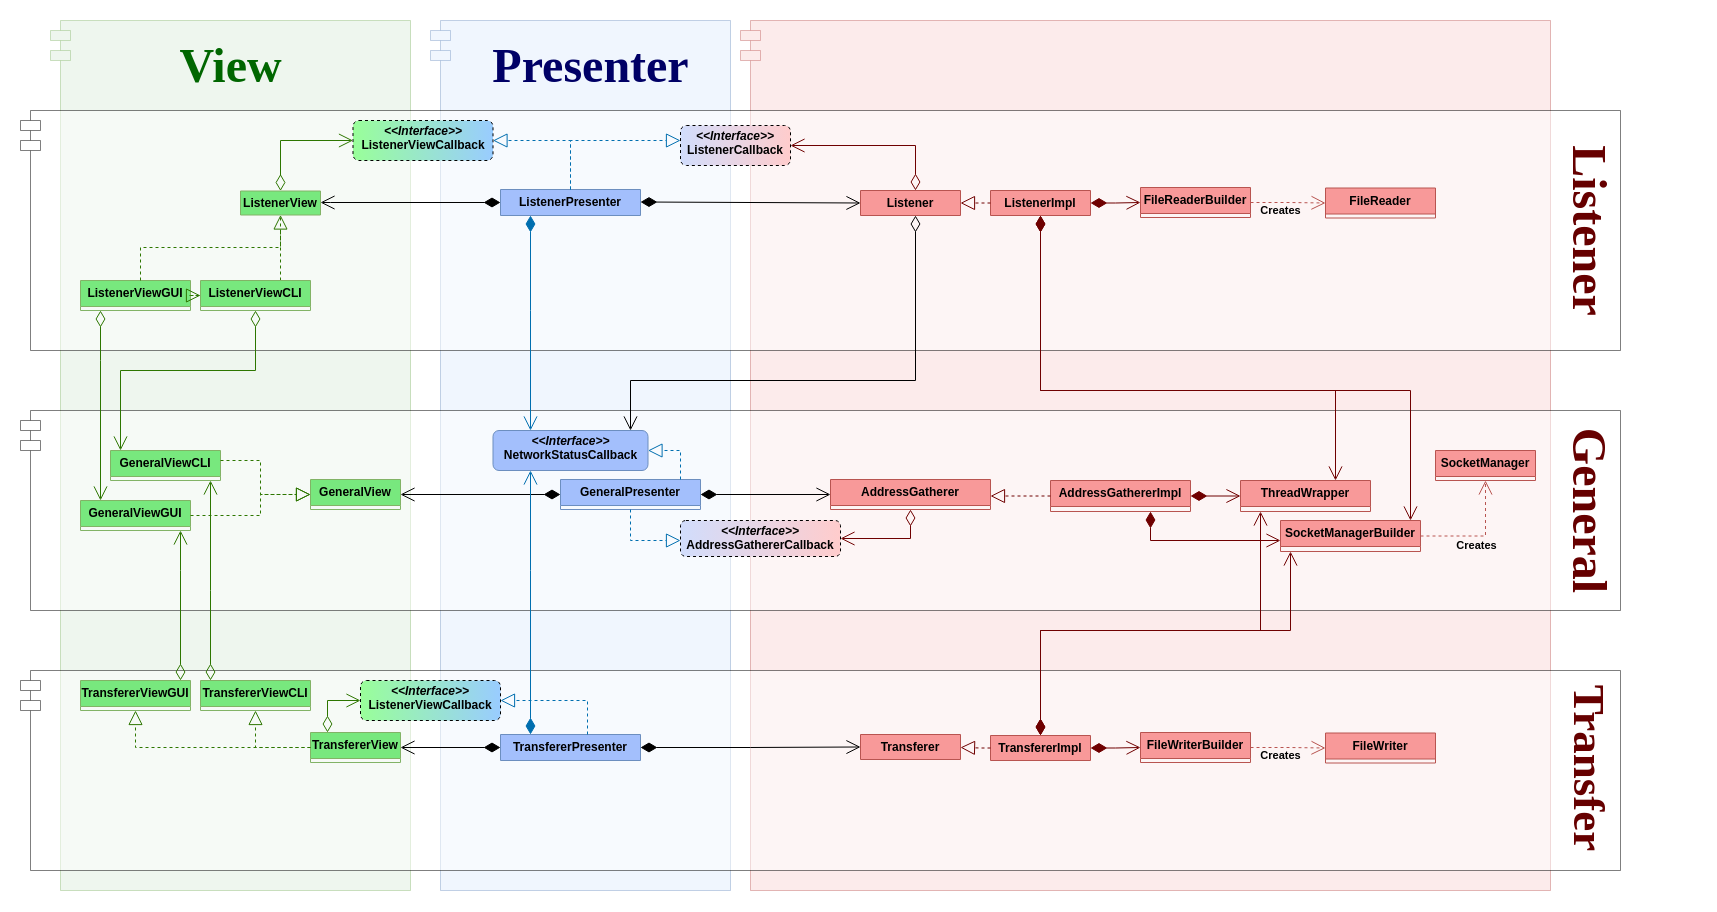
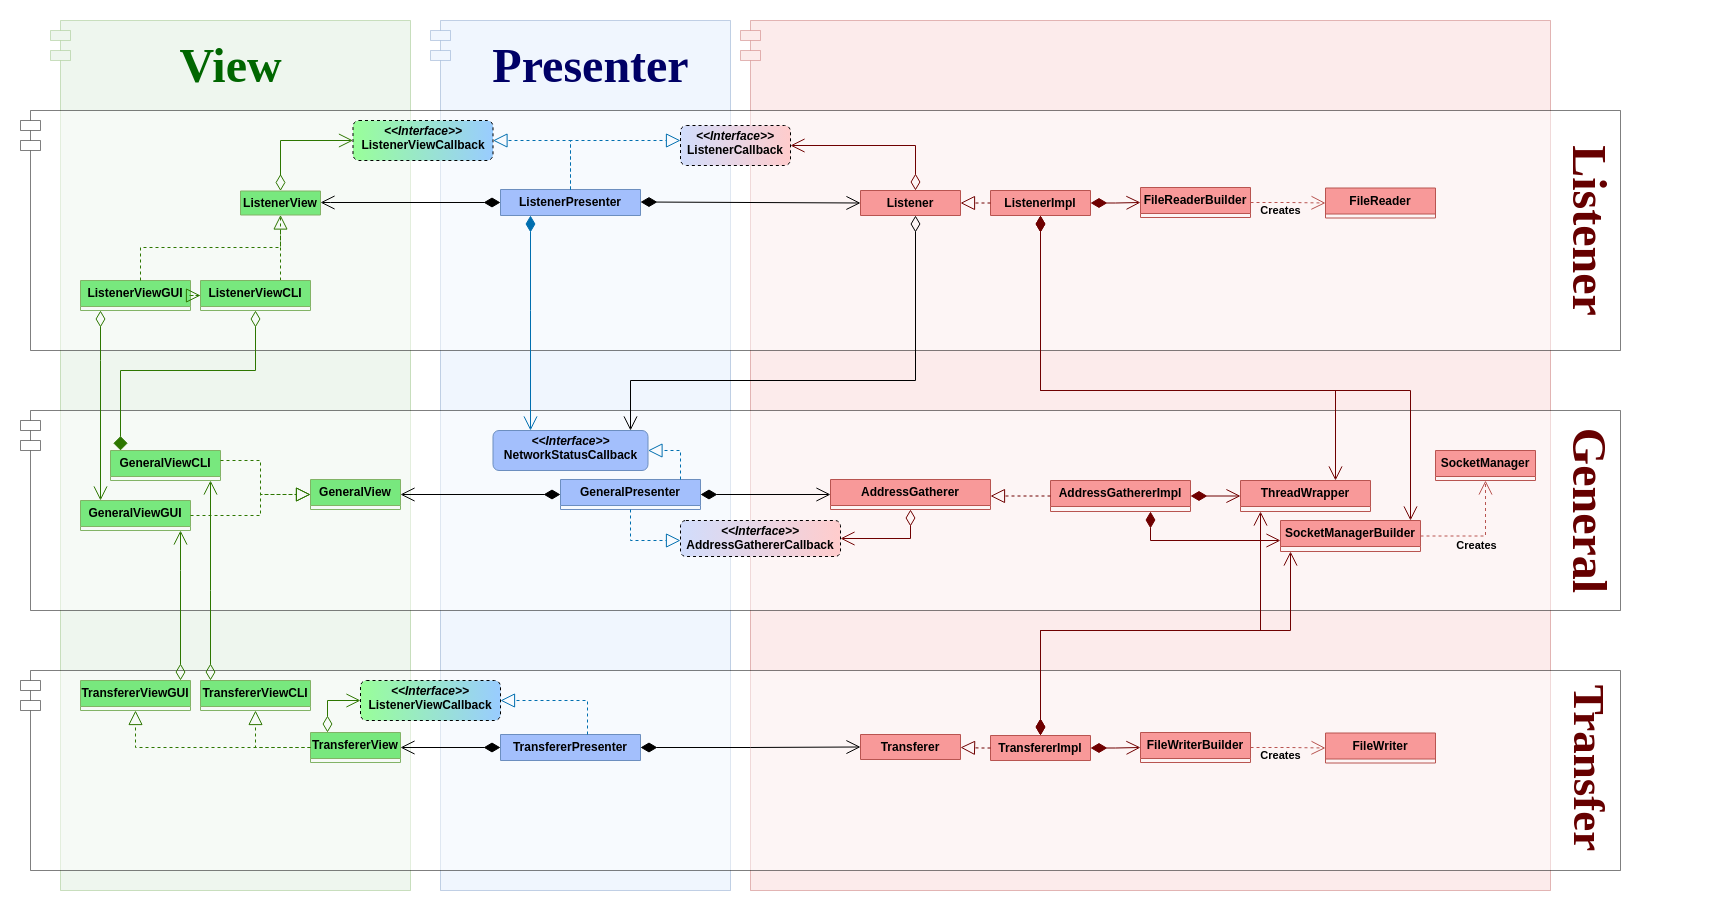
edge "ListenerViewCLI" -- "GeneralViewCLI": arrowhead open -> diamond
edge "<<Interface>> NetworkStatusCallback" -- "TransfererPresenter": removed
